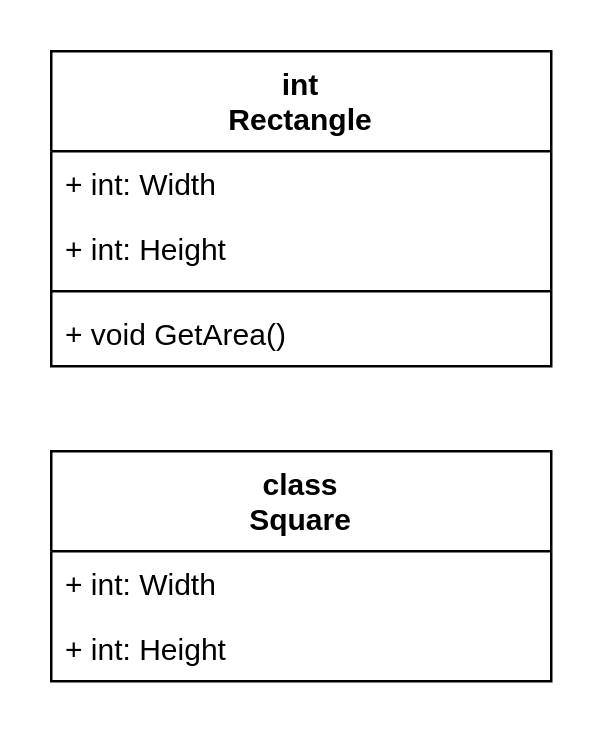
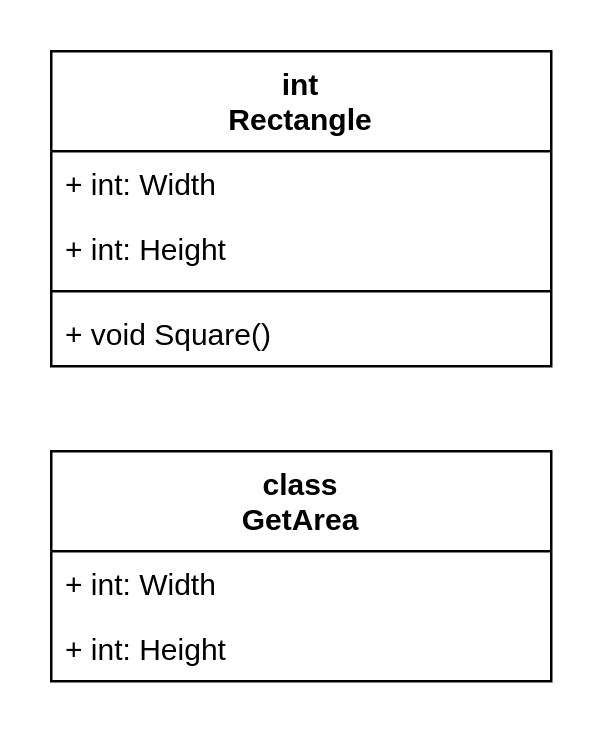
node "+ void GetArea()": label "+ void GetArea()" -> "+ void Square()"
node "class Square": label "class Square" -> "class GetArea"
